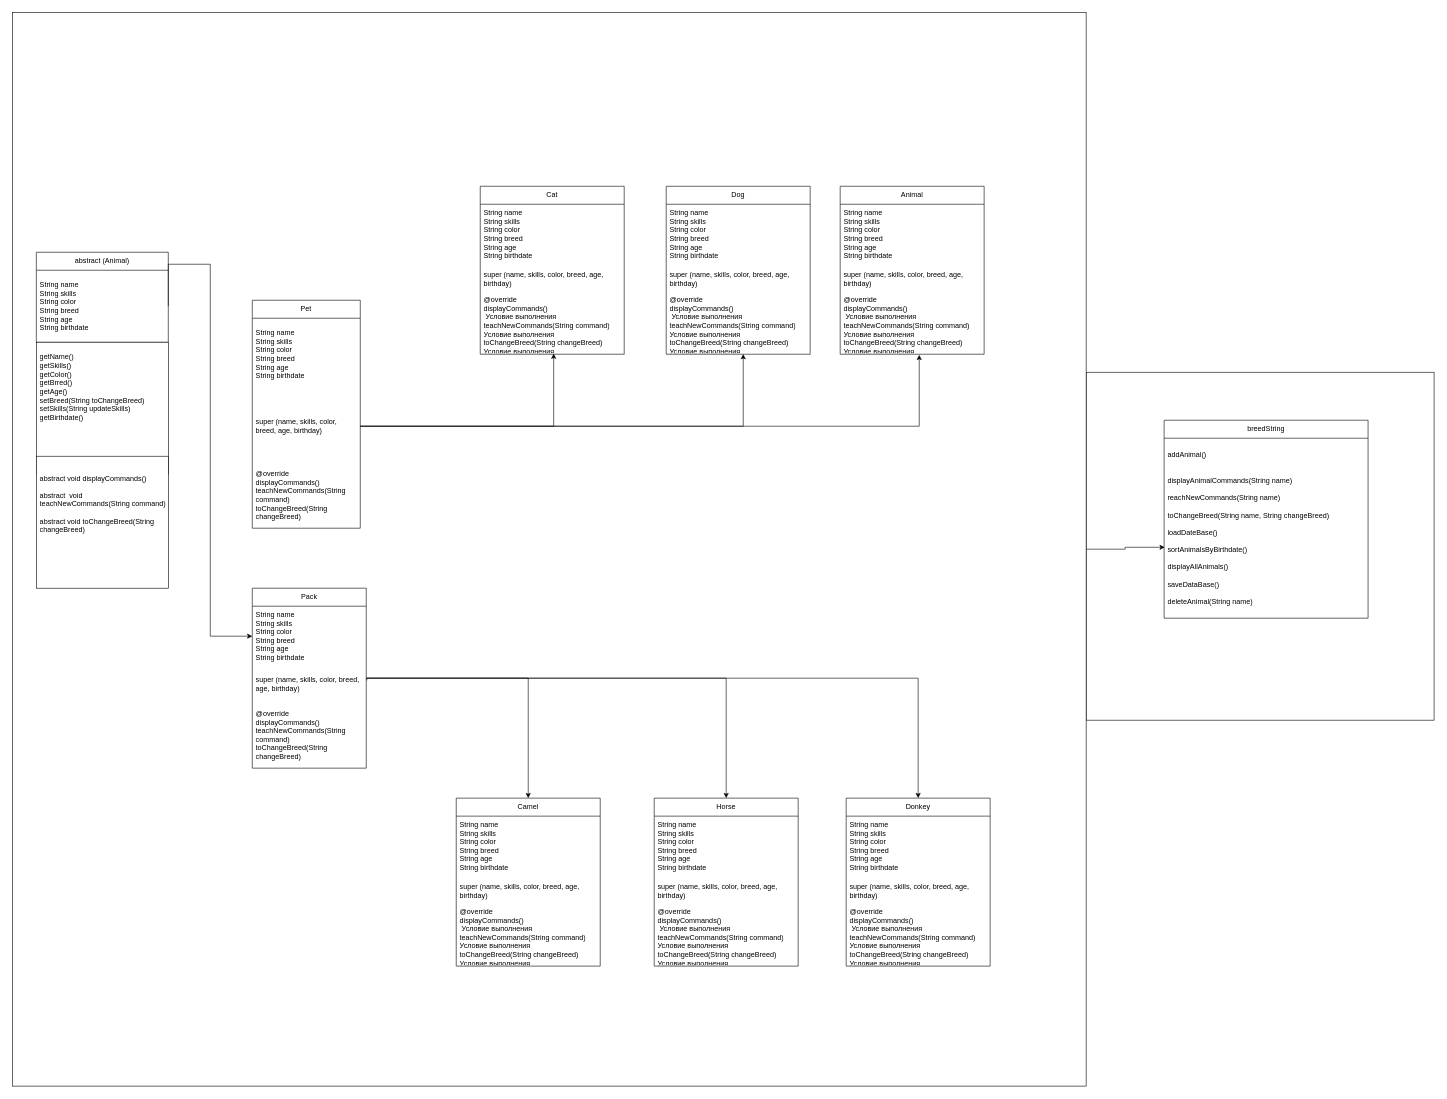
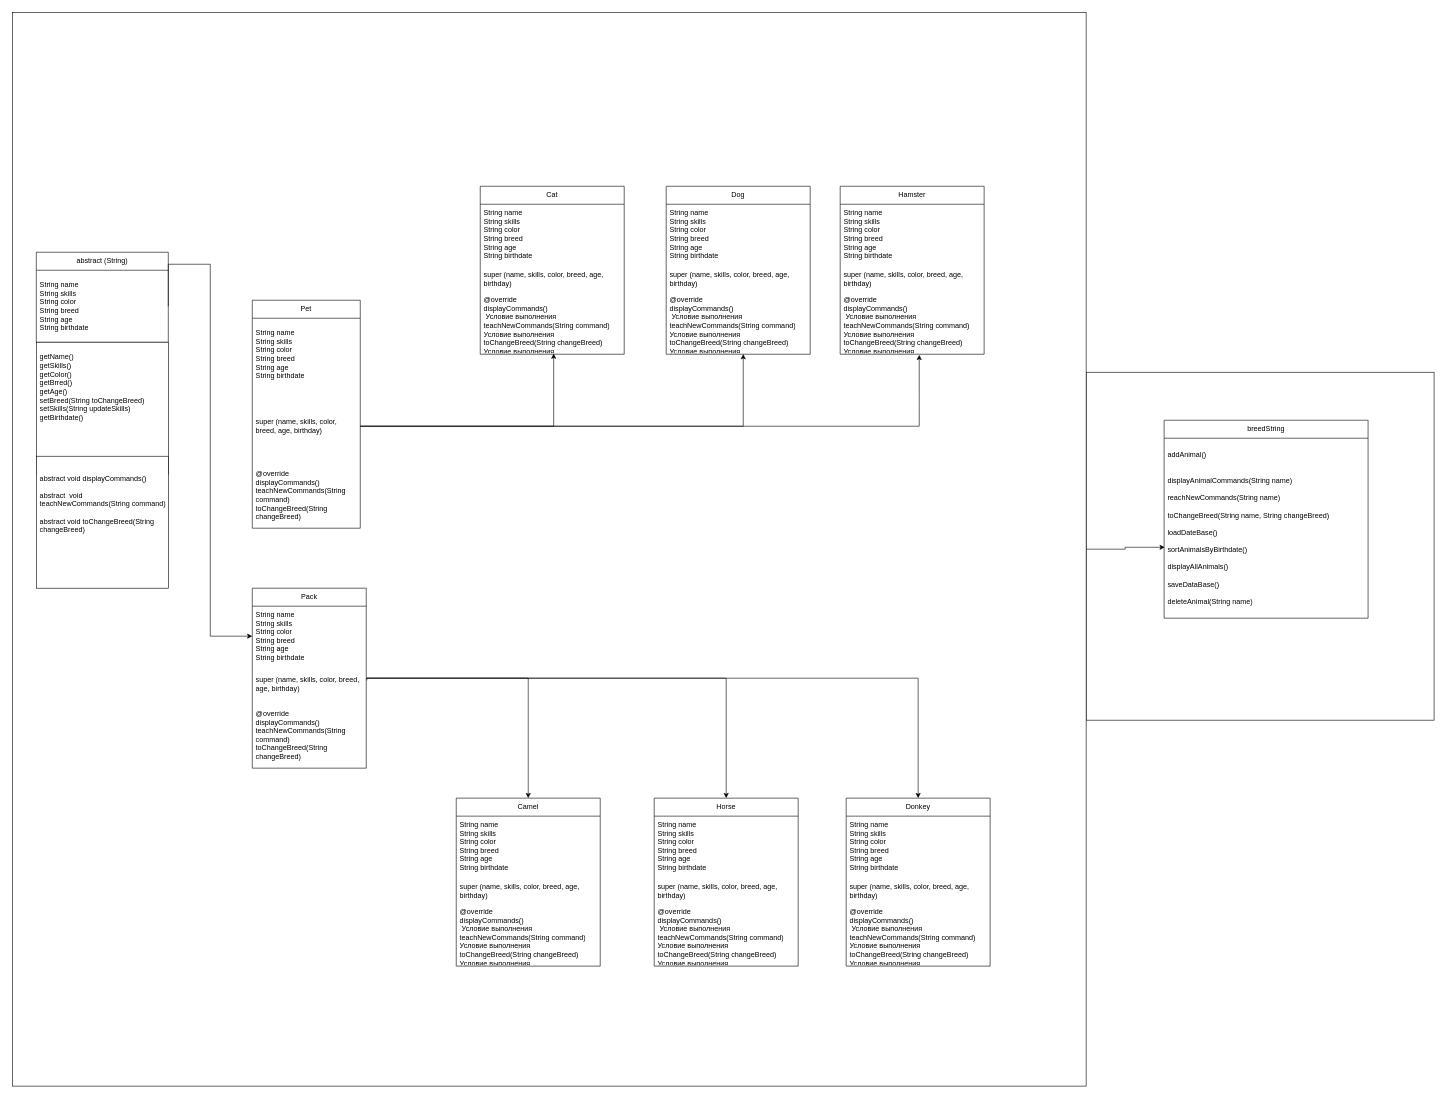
node "Animal": label "Animal" -> "Hamster"
node "abstract (Animal)": label "abstract (Animal)" -> "abstract (String)"
